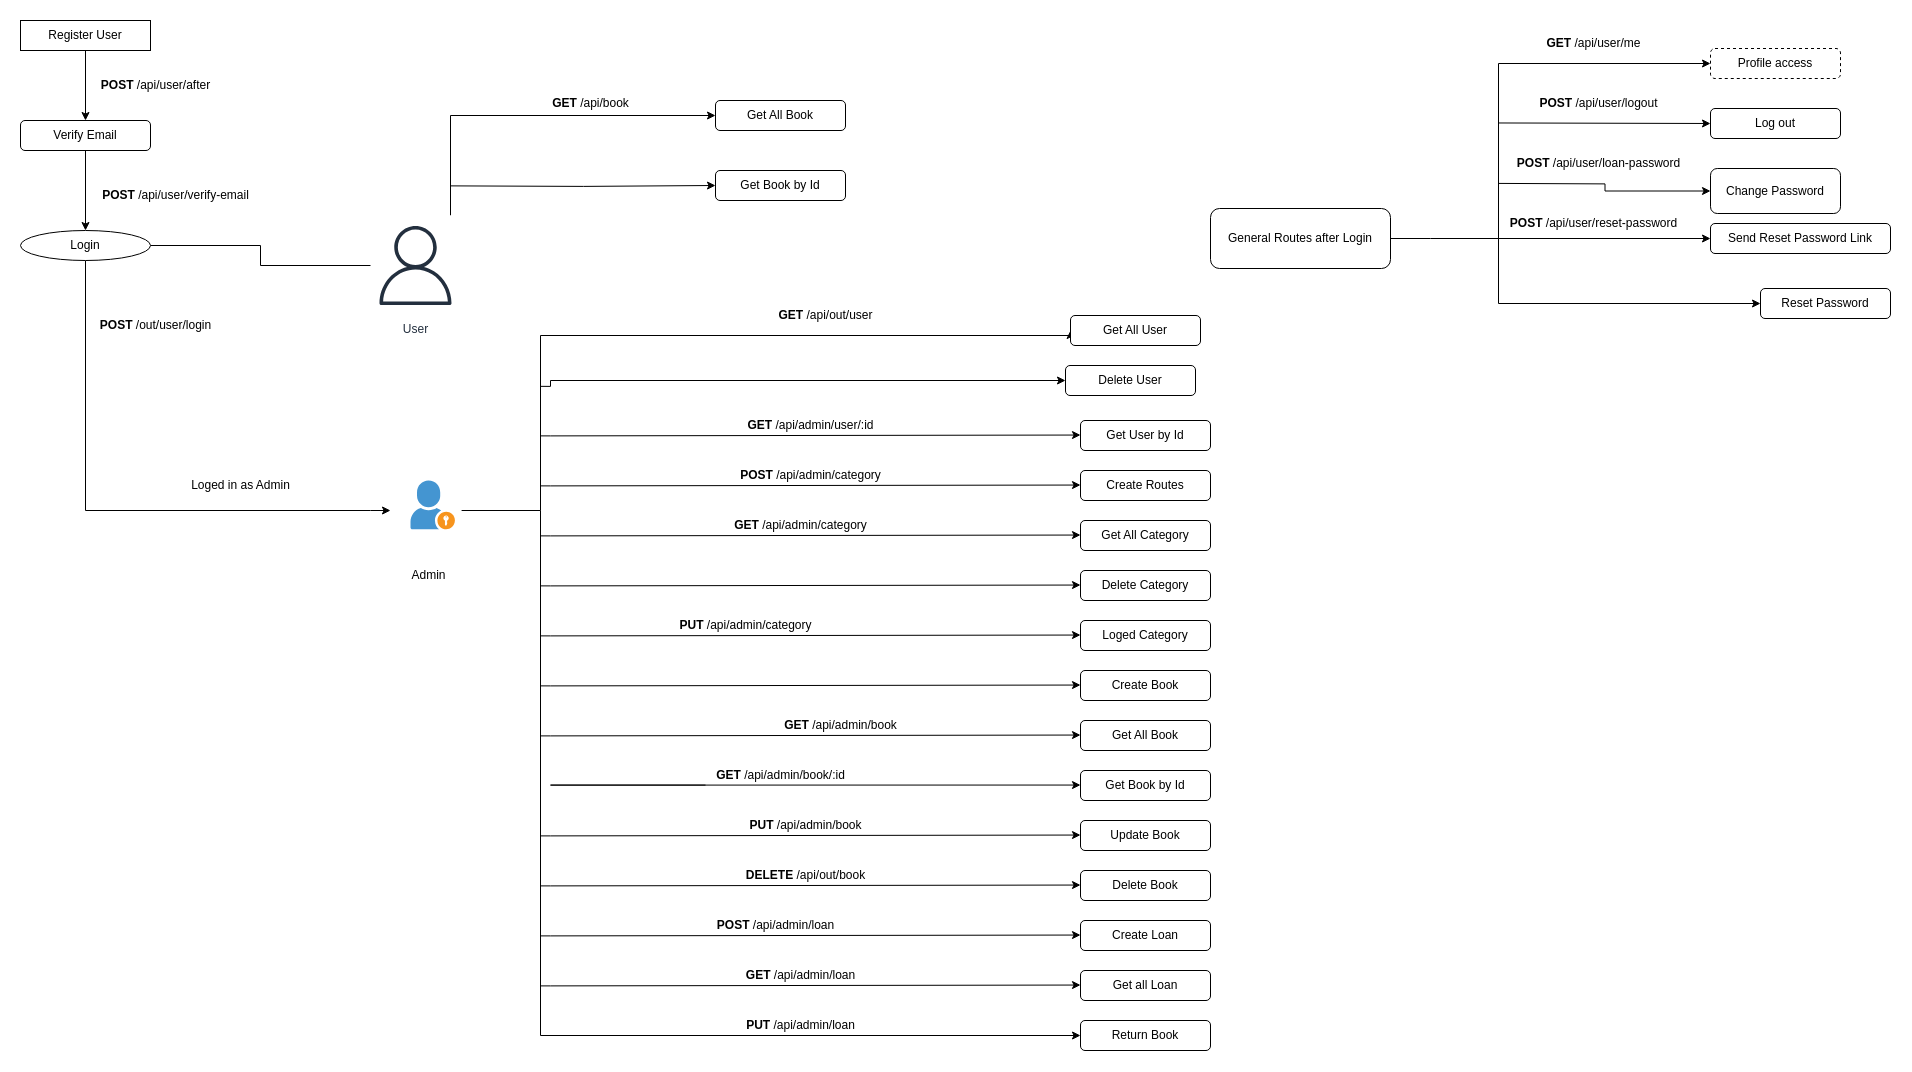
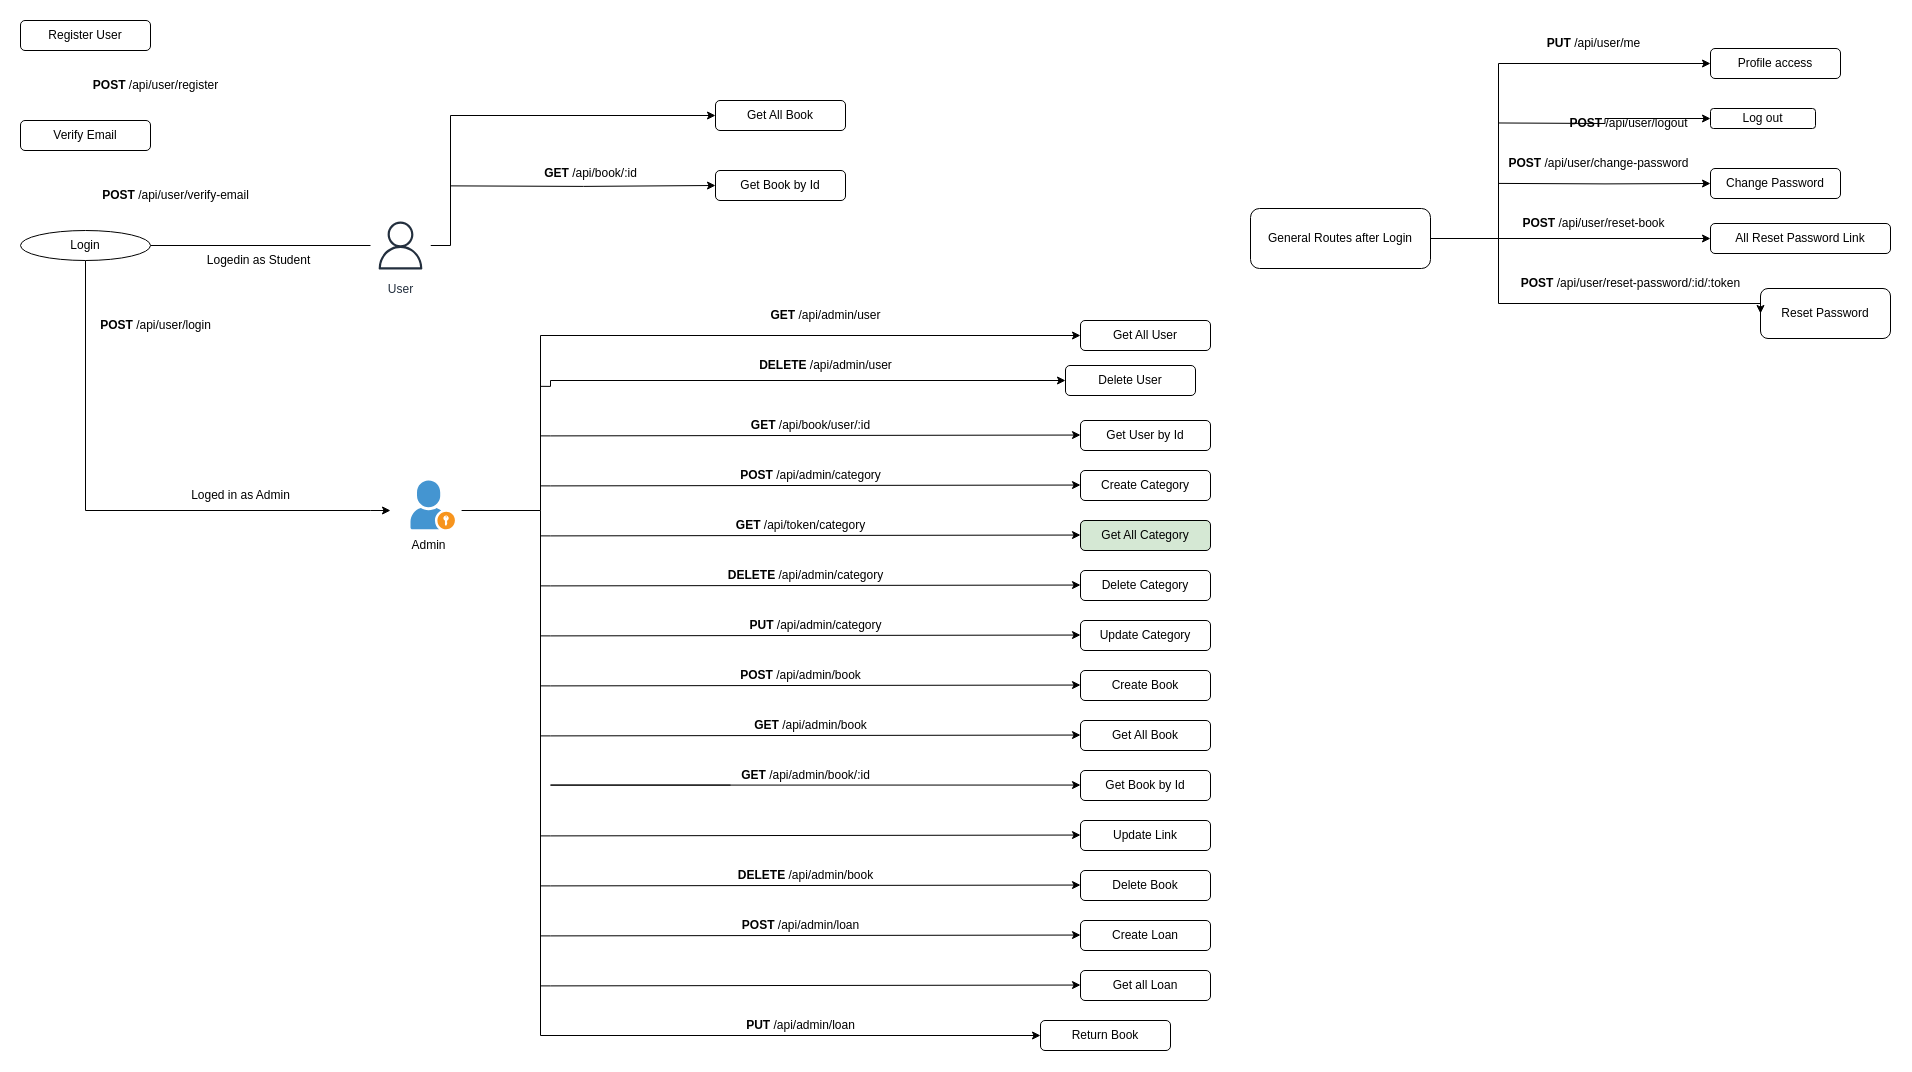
node "Register User": shape rectangle -> rounded rectangle
node "GET /api/user/me": label "GET /api/user/me" -> "PUT /api/user/me"
node "Profile access": style dashed -> solid
edge "Register User" -> "Verify Email": removed
node "POST /api/user/after": label "POST /api/user/after" -> "POST /api/user/register"
node "GET /api/book": removed
node "POST /api/user/logout": moved (1599, 104) -> (1629, 124)
node "Log out": size 130x30 -> 105x20
node "POST /api/user/loan-password": label "POST /api/user/loan-password" -> "POST /api/user/change-password"
node "GET /api/book/:id": added
edge "Verify Email" -> "Login": removed
node "Change Password": size 130x45 -> 130x30
node "POST /api/user/reset-password": label "POST /api/user/reset-password" -> "POST /api/user/reset-book"
node "General Routes after Login": moved (1301, 239) -> (1341, 239)
node "Send Reset Password Link": label "Send Reset Password Link" -> "All Reset Password Link"
node "Logedin as Student": added
node "User": size 90x100 -> 60x60
node "POST /api/user/reset-password/:id/:token": added
node "Reset Password": size 130x30 -> 130x50
node "GET /api/out/user": label "GET /api/out/user" -> "GET /api/admin/user"
node "POST /out/user/login": label "POST /out/user/login" -> "POST /api/user/login"
node "Get All User": moved (1136, 331) -> (1146, 336)
node "DELETE /api/admin/user": added
node "GET /api/admin/user/:id": label "GET /api/admin/user/:id" -> "GET /api/book/user/:id"
node "Loged in as Admin": moved (241, 486) -> (241, 496)
node "Create Routes": label "Create Routes" -> "Create Category"
node "GET /api/admin/category": label "GET /api/admin/category" -> "GET /api/token/category"
node "Get All Category": fillcolor #ffffff -> #d5e8d4
node "Admin": moved (429, 576) -> (429, 546)
node "DELETE /api/admin/category": added
node "PUT /api/admin/category": moved (746, 626) -> (816, 626)
node "Loged Category": label "Loged Category" -> "Update Category"
node "POST /api/admin/book": added
node "GET /api/admin/book": moved (841, 726) -> (811, 726)
node "GET /api/admin/book/:id": moved (781, 776) -> (806, 776)
node "PUT /api/admin/book": removed
node "Update Book": label "Update Book" -> "Update Link"
node "DELETE /api/out/book": label "DELETE /api/out/book" -> "DELETE /api/admin/book"
node "POST /api/admin/loan": moved (776, 926) -> (801, 926)
node "GET /api/admin/loan": removed
node "Return Book": moved (1146, 1036) -> (1106, 1036)
